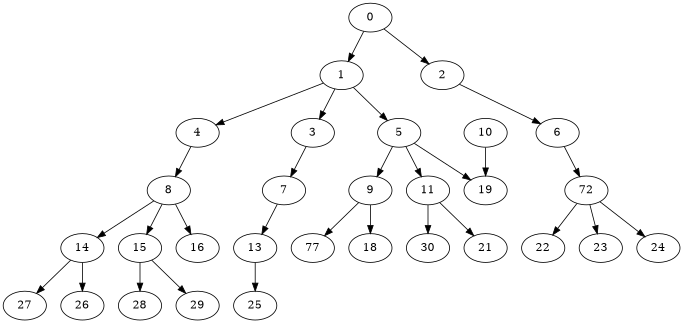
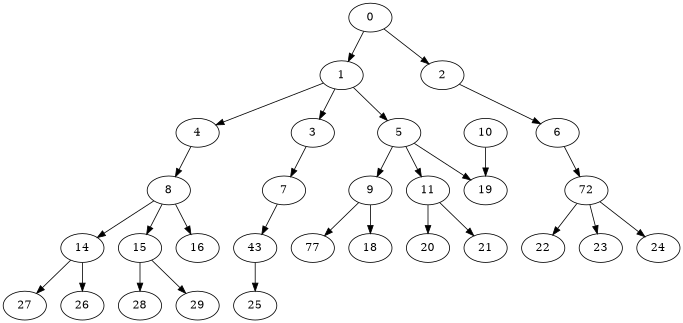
node "13": label "13" -> "43"
node "30": label "30" -> "20"
